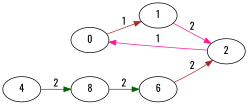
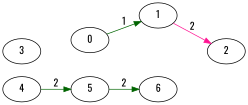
edge "0" -> "1": color brown -> darkgreen
edge "2" -> "0": removed, label "1"
node "3": added
edge "6" -> "2": removed, label "2"
node "8": label "8" -> "5"
